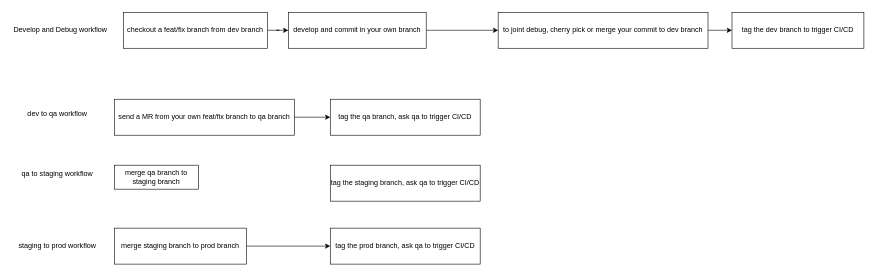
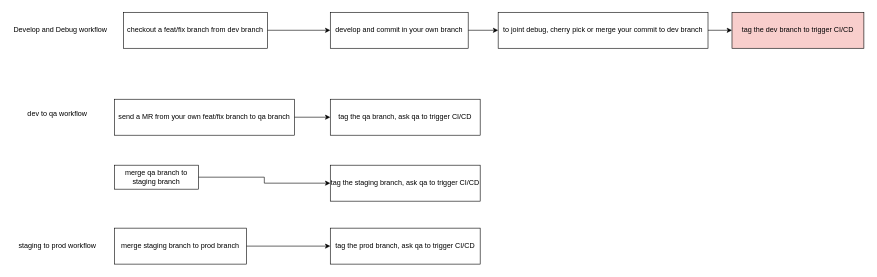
node "develop and commit in your own branch": moved (357, 30) -> (399, 30)
node "tag the dev branch to trigger CI/CD": fillcolor #ffffff -> #f8cecc
node "qa to staging workflow": removed
edge "merge qa branch to staging branch" -> "tag the staging branch, ask qa to trigger CI/CD": added
